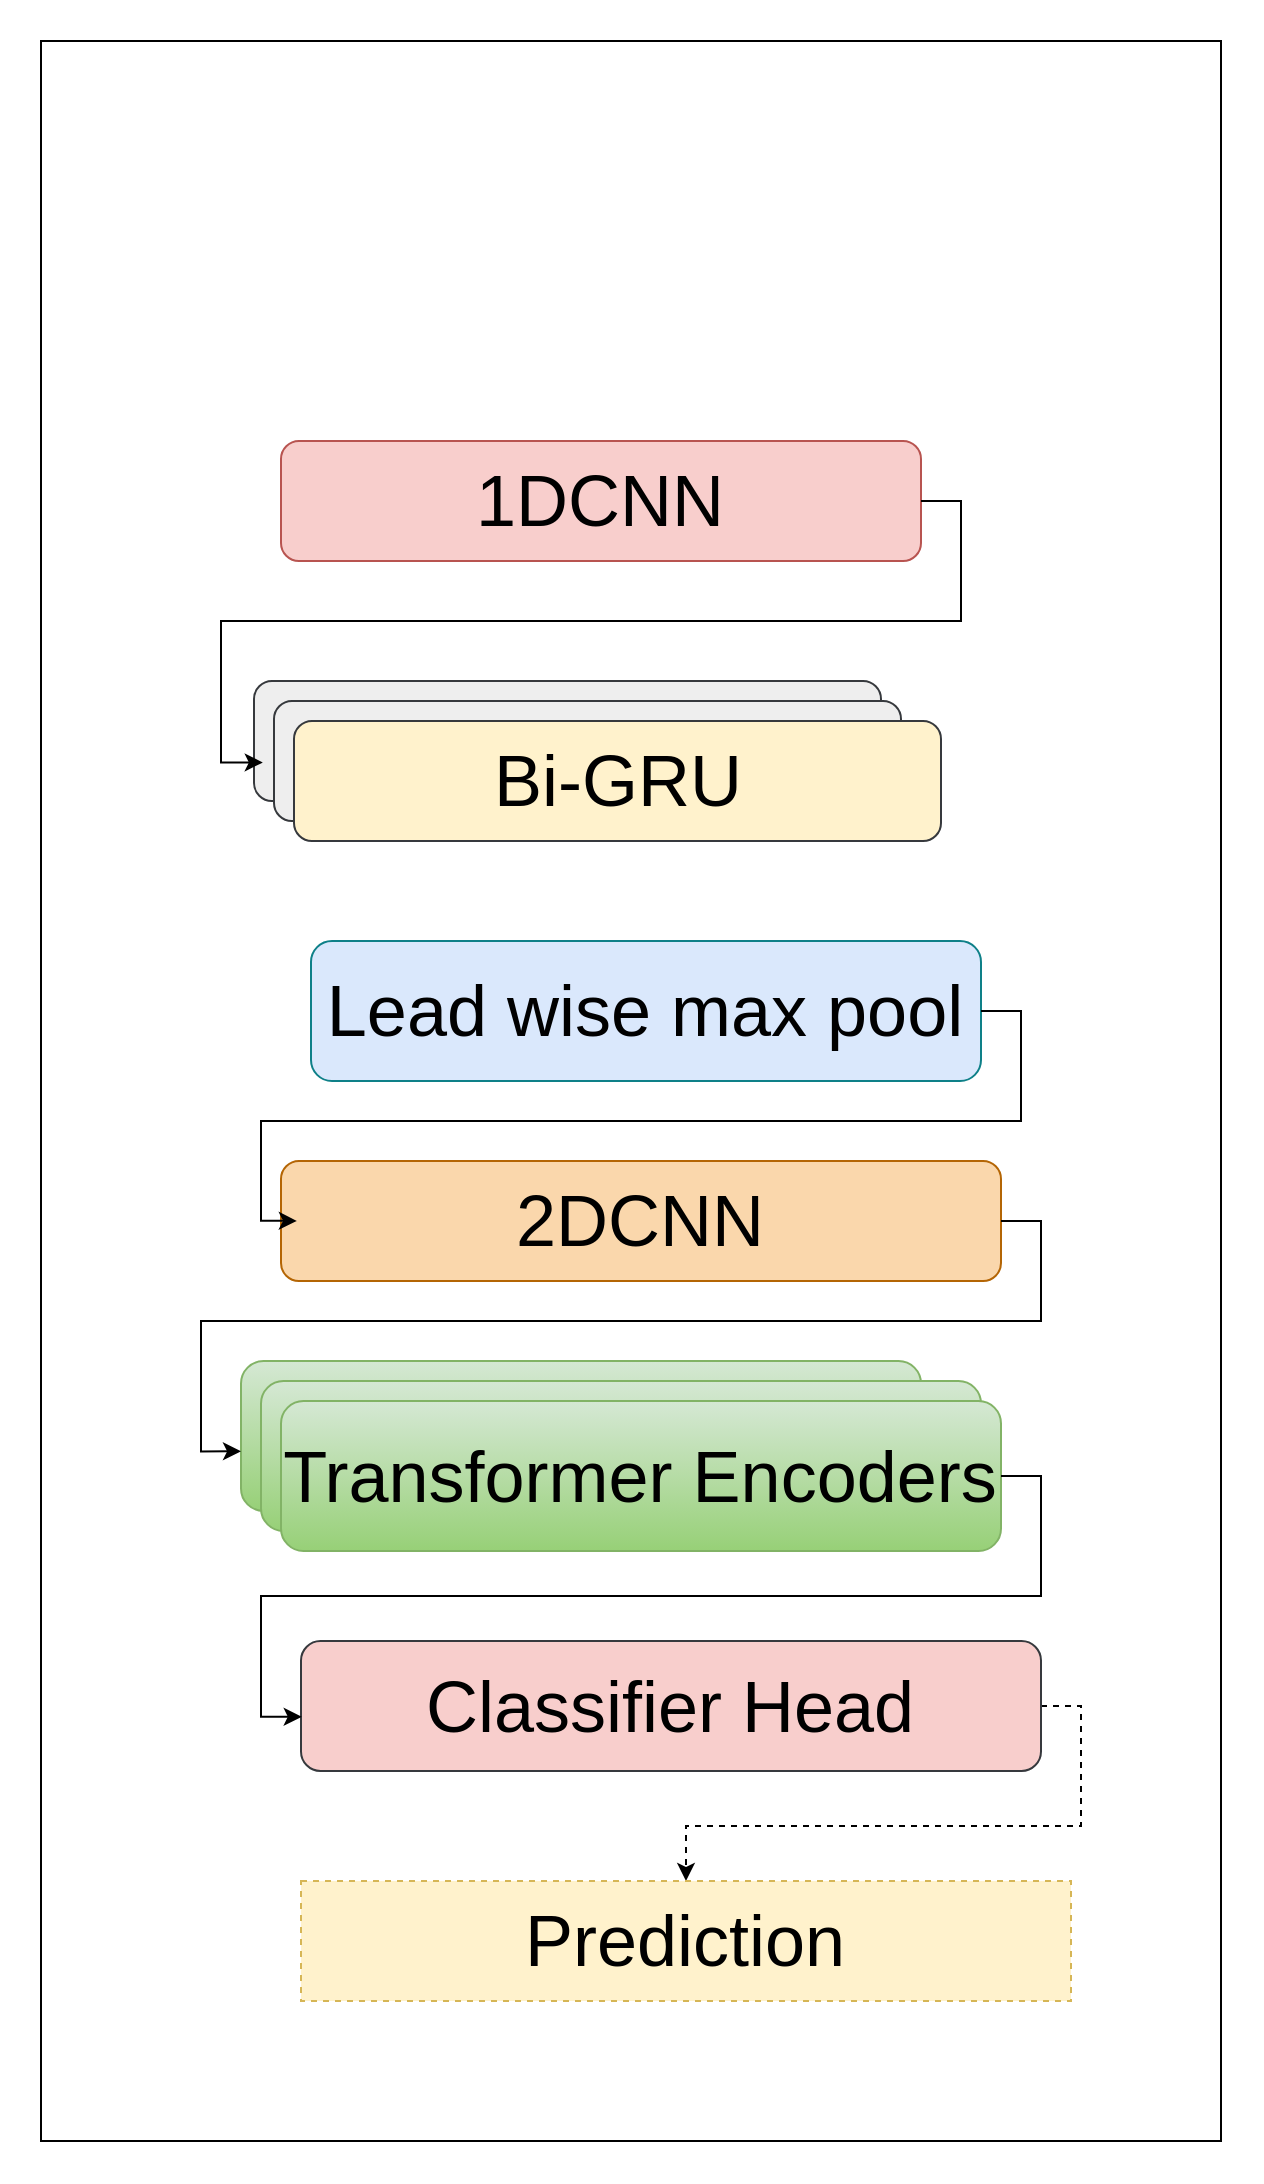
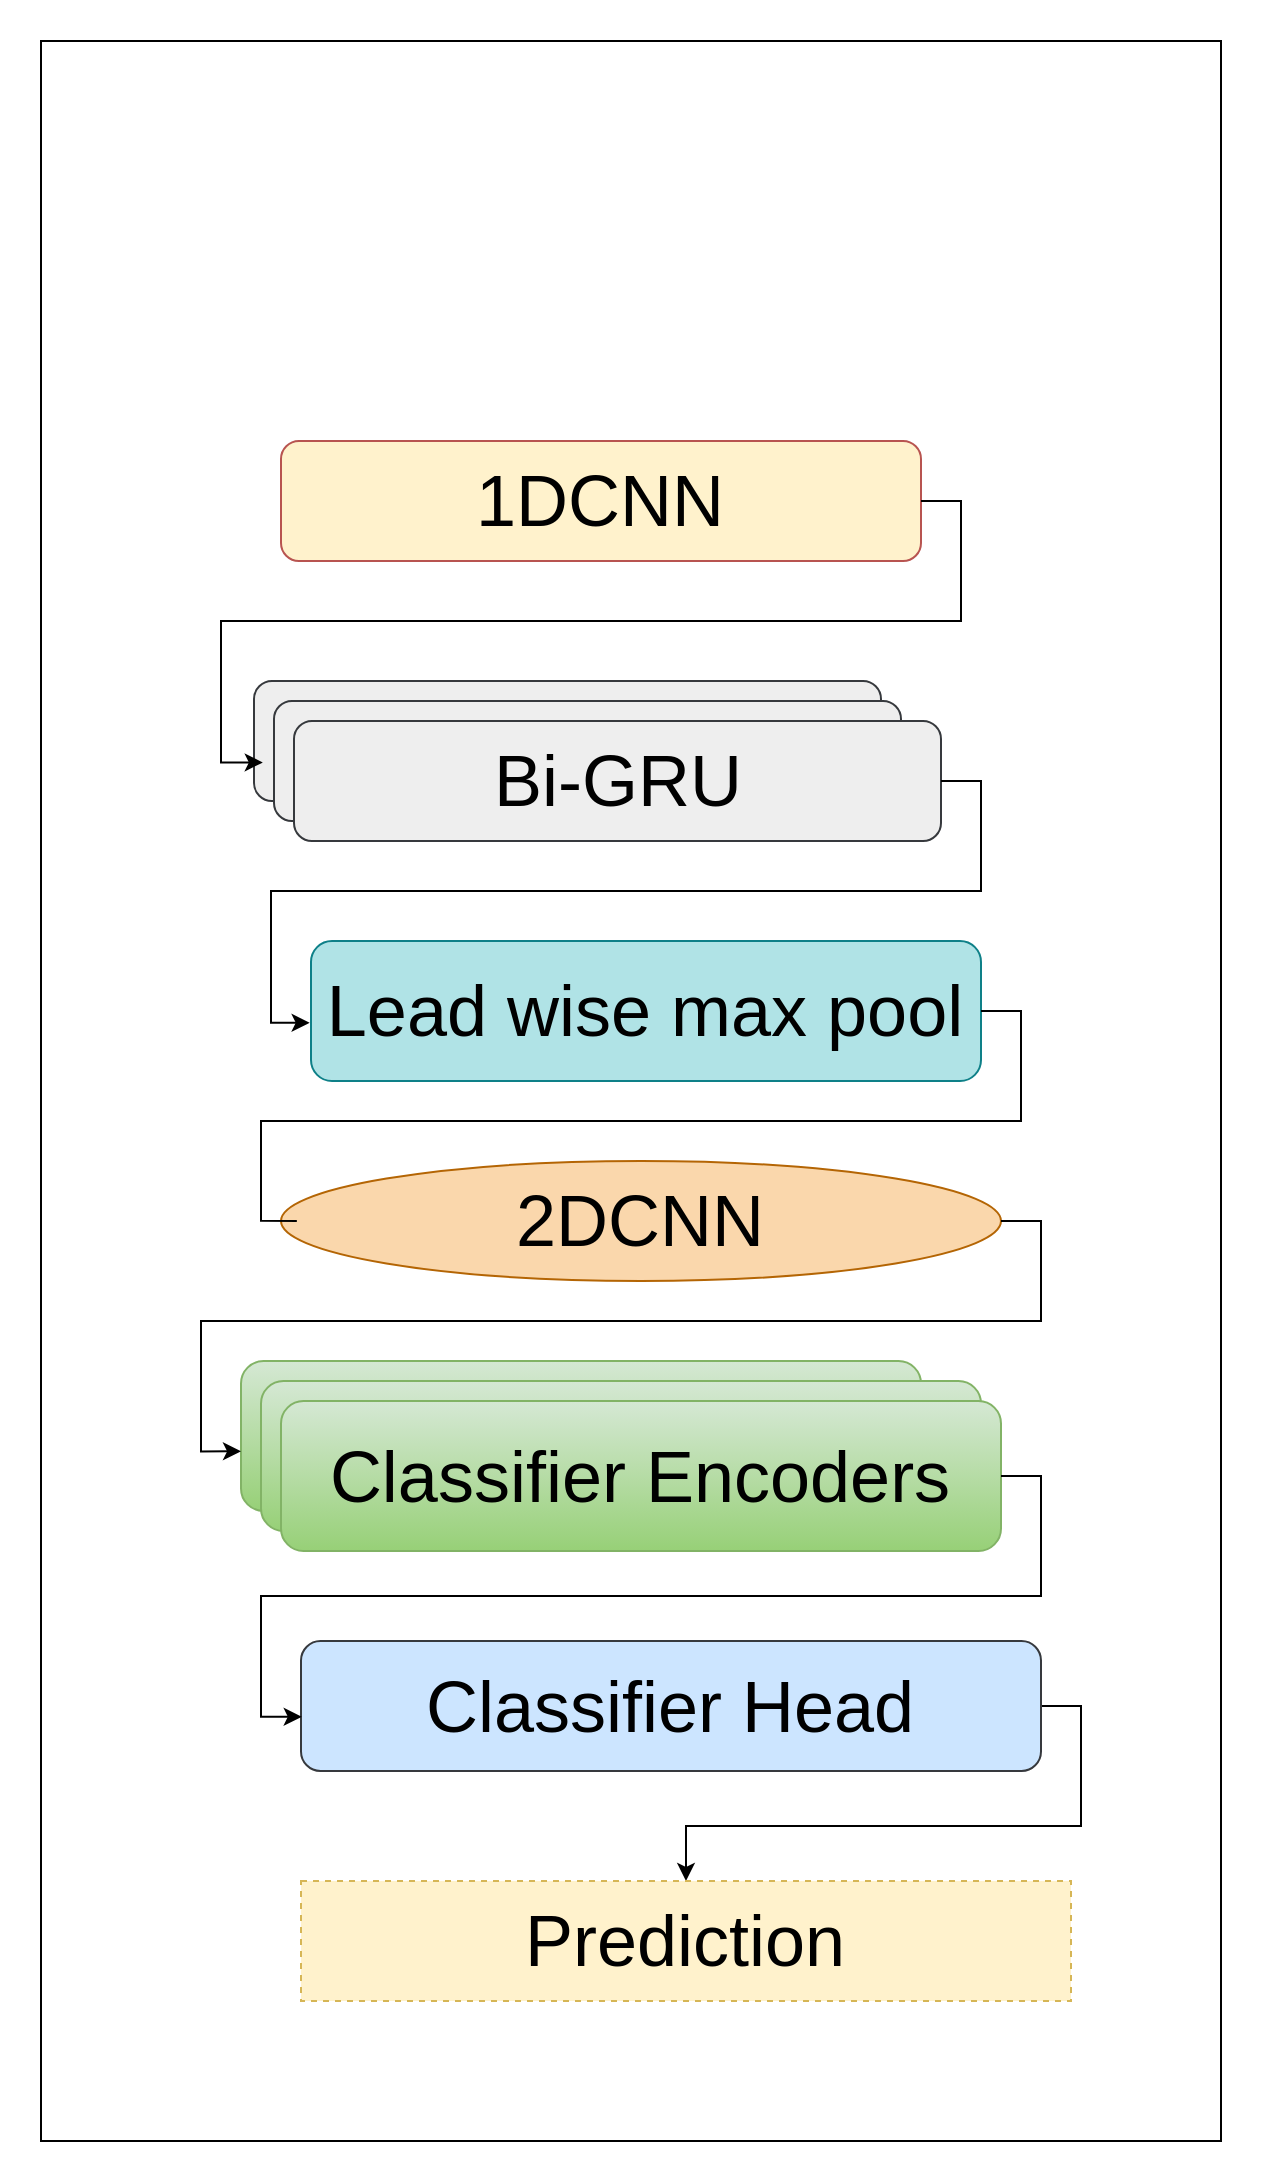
node "1DCNN": fillcolor #f8cecc -> #fff2cc
node "Bi-GRU": fillcolor #fff2cc -> #eeeeee
edge "Bi-GRU" -> "Lead wise max pool": added
node "Lead wise max pool": fillcolor #dae8fc -> #b0e3e6
edge "Lead wise max pool" -> "2DCNN": arrowhead classic -> none
node "2DCNN": shape rounded rectangle -> ellipse
node "Transformer Encoders": label "Transformer Encoders" -> "Classifier Encoders"
node "Classifier Head": fillcolor #f8cecc -> #cce5ff
edge "Classifier Head" -> "Prediction": style dashed -> solid
